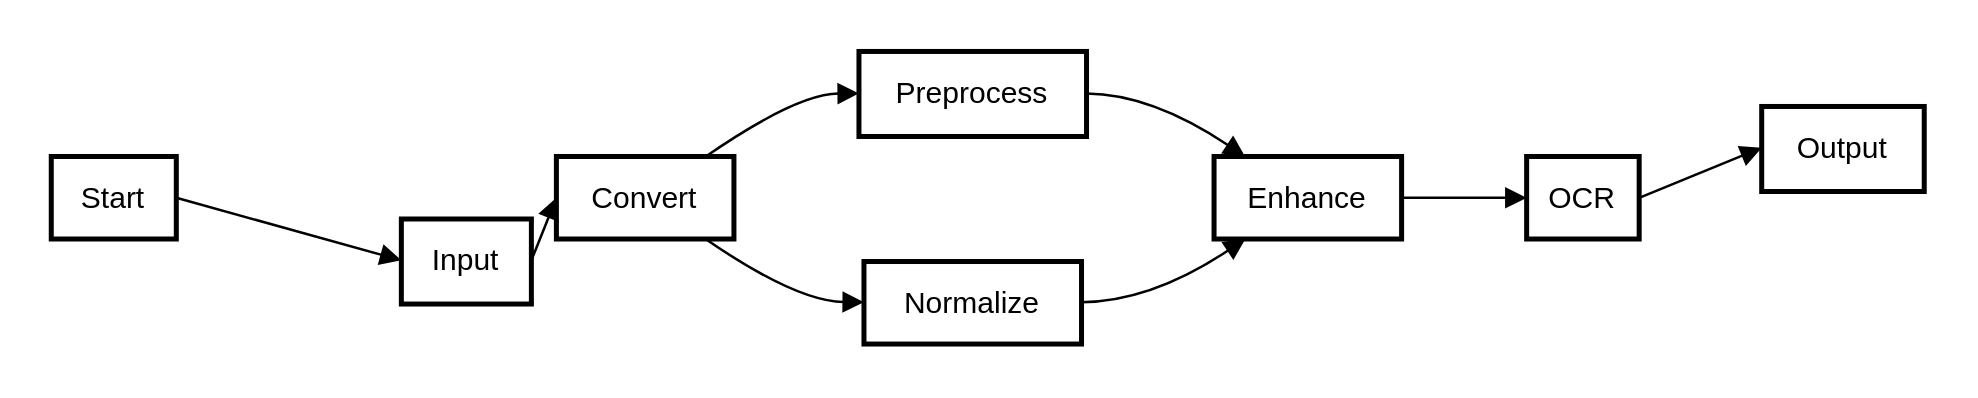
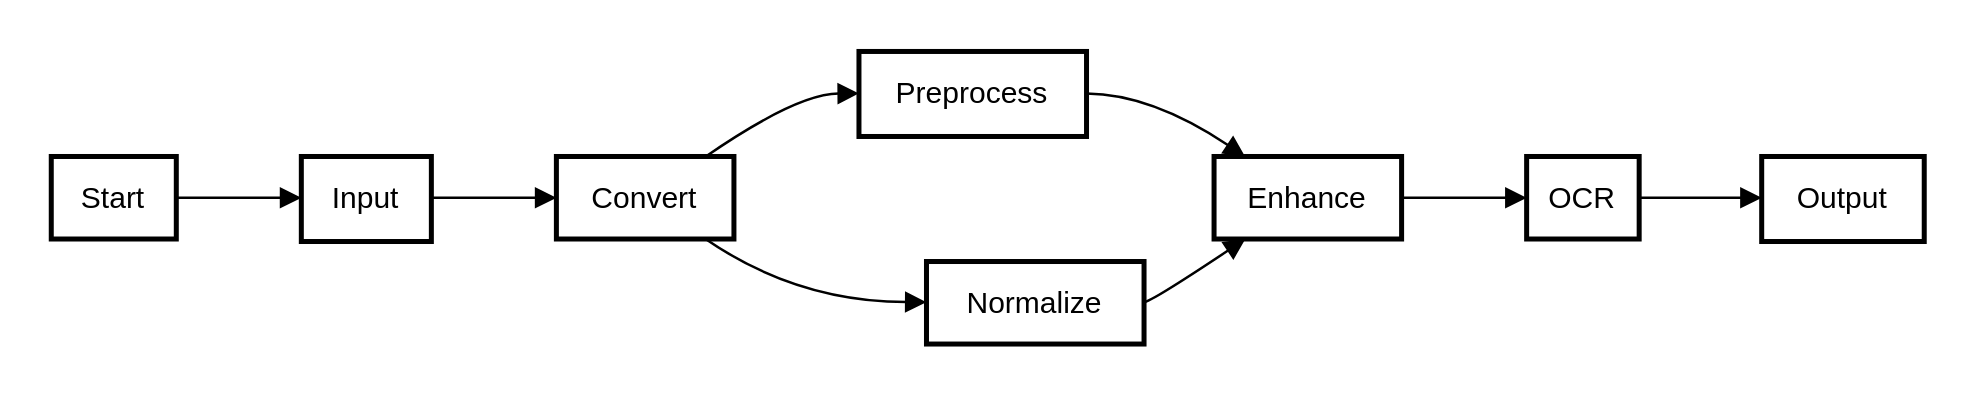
node "Output": moved (1843, 149) -> (1843, 199)
node "Input": moved (466, 261) -> (366, 199)
node "Normalize": moved (973, 303) -> (1035, 303)
